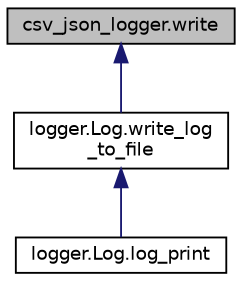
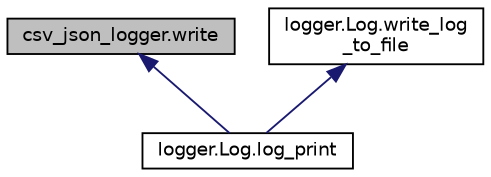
edge "logger.Log.write_log _to_file" -> "csv_json_logger.write": now "logger.Log.log_print" -> "csv_json_logger.write"
